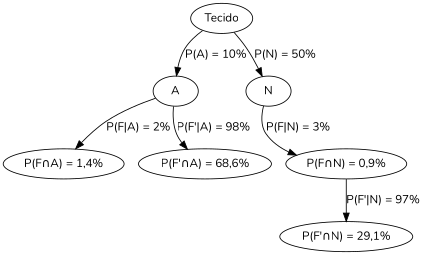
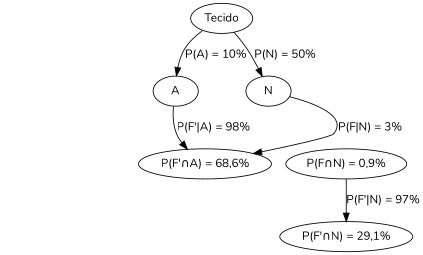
edge "N" -> "P(F∩N) = 0,9%": now "N" -> "P(F'∩A) = 68,6%"
node "P(F∩A) = 1,4%": removed
